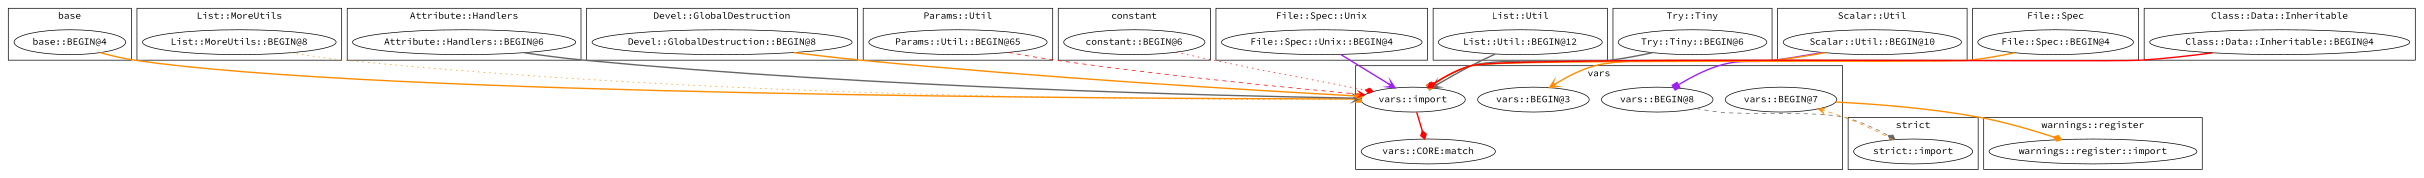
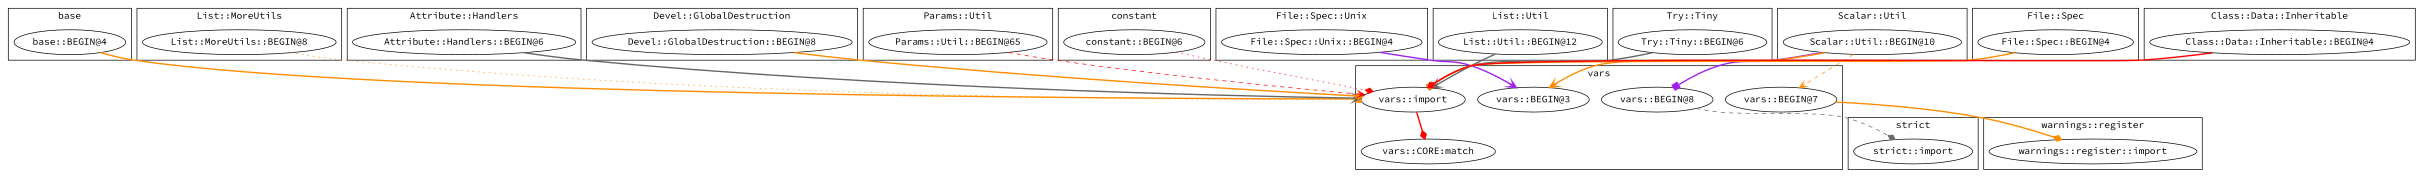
edge "File::Spec::Unix::BEGIN@4" -> "vars::import": now "File::Spec::Unix::BEGIN@4" -> "vars::BEGIN@3"
edge "strict::import" -> "vars::BEGIN@7": now "Scalar::Util::BEGIN@10" -> "vars::BEGIN@7"
